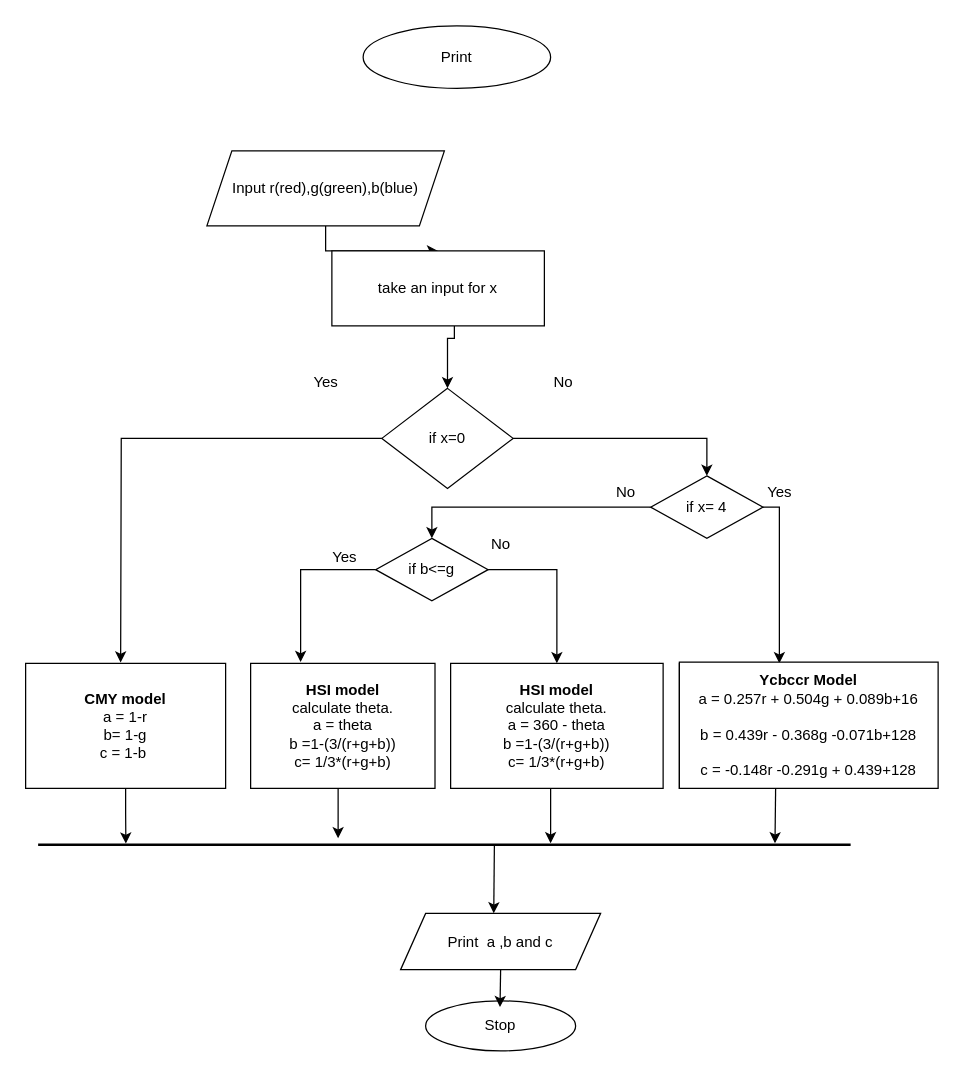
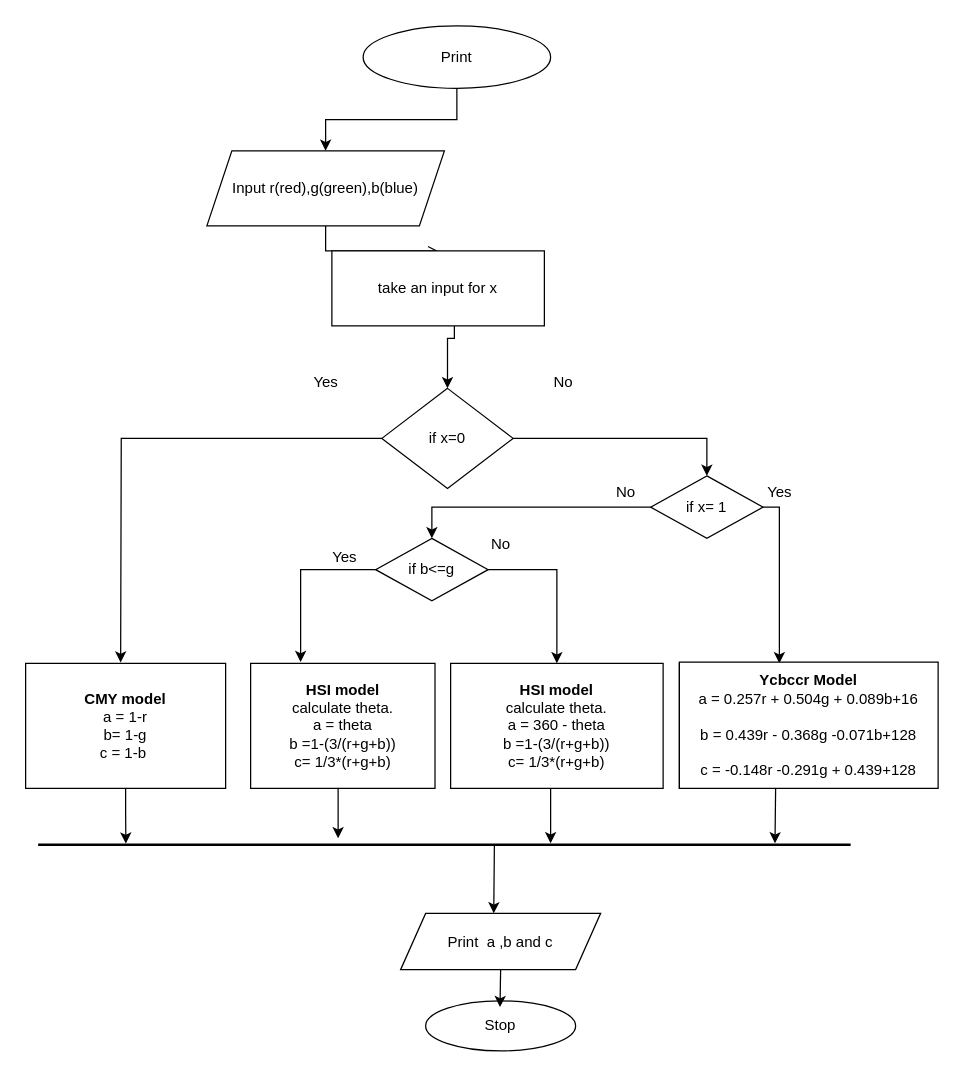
edge "Print" -> "Input r(red),g(green),b(blue)": added
edge "Input r(red),g(green),b(blue)" -> "take an input for x": arrowhead classic -> open
node "if x= 4": label "if x= 4" -> "if x= 1"
